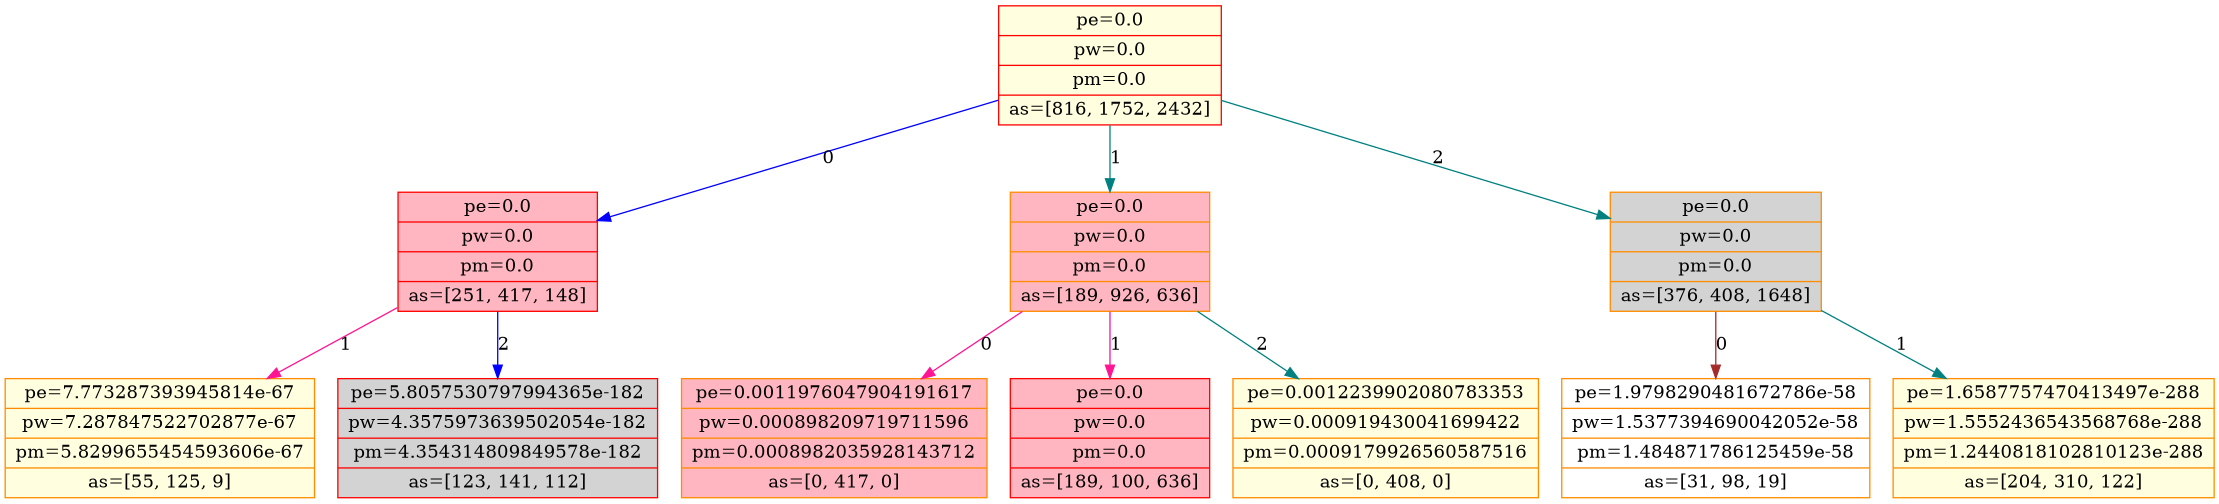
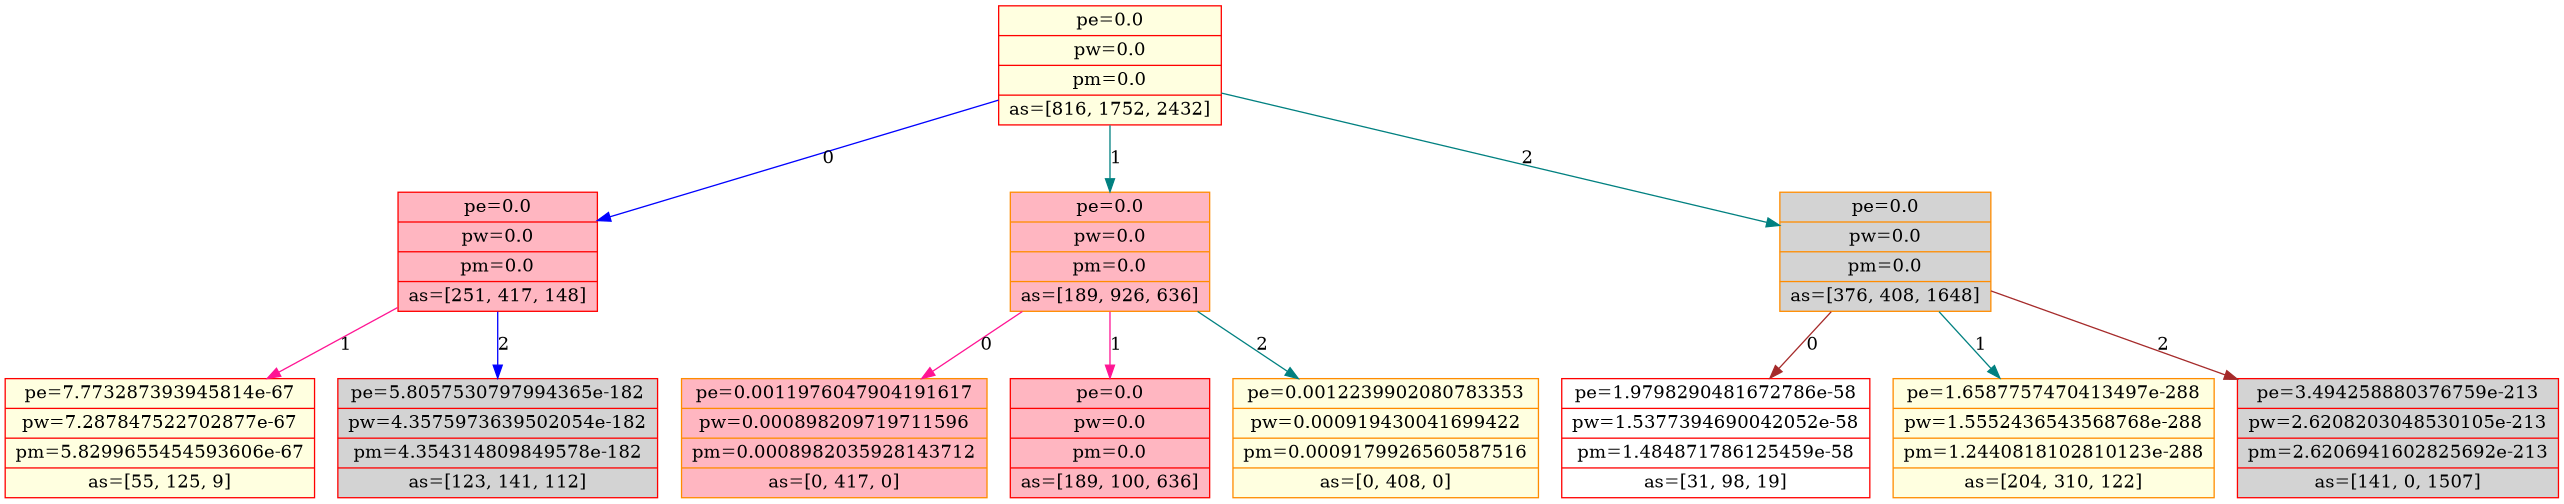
node "pe=7.773287393945814e-67": color darkorange -> red
node "pe=1.9798290481672786e-58": color darkorange -> red
node "pe=3.494258880376759e-213": added
